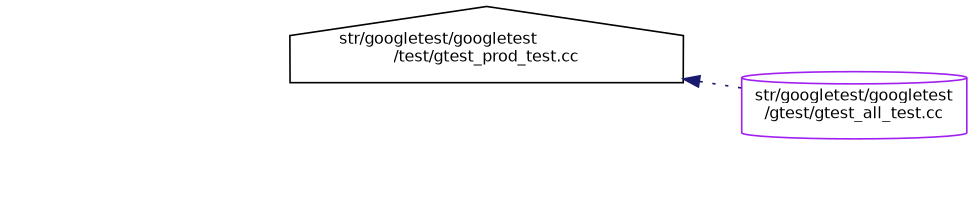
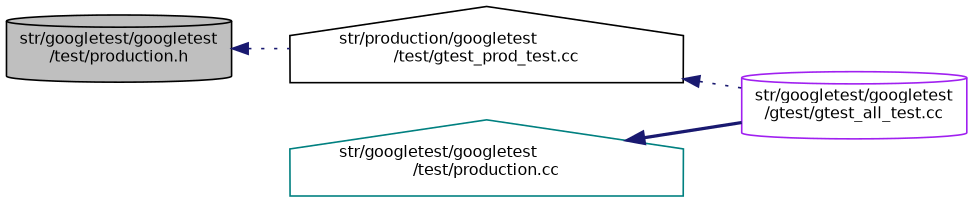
node "str/googletest/googletest /test/production.h": added
node "str/googletest/googletest /test/gtest_prod_test.cc": label "str/googletest/googletest /test/gtest_prod_test.cc" -> "str/production/googletest /test/gtest_prod_test.cc"
node "str/googletest/googletest /test/production.cc": added
